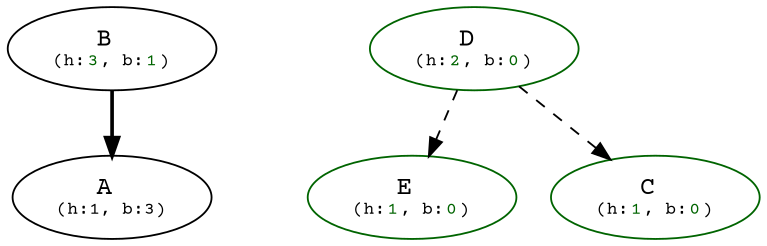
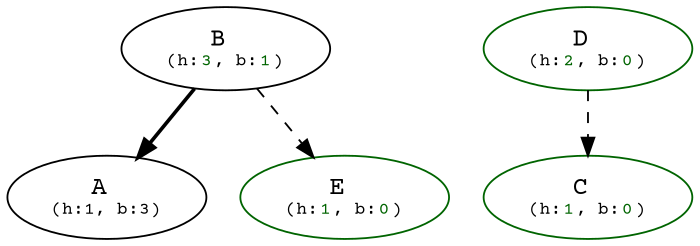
edge "D" -> "E": now "B" -> "E"
